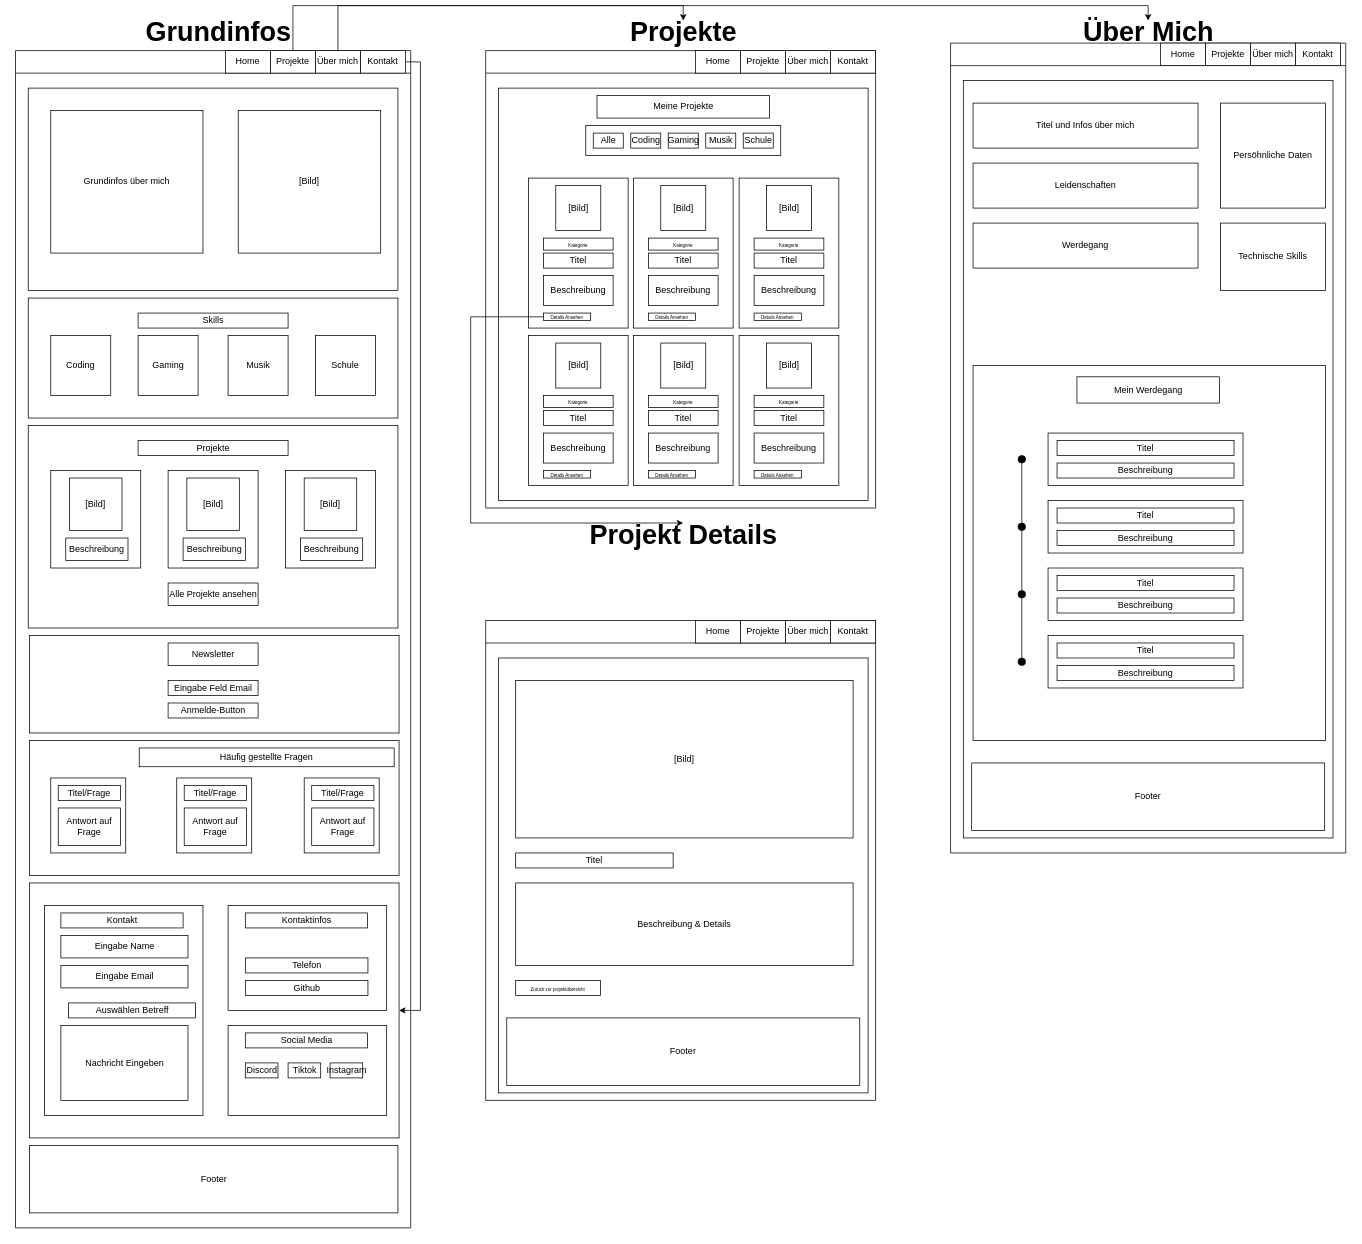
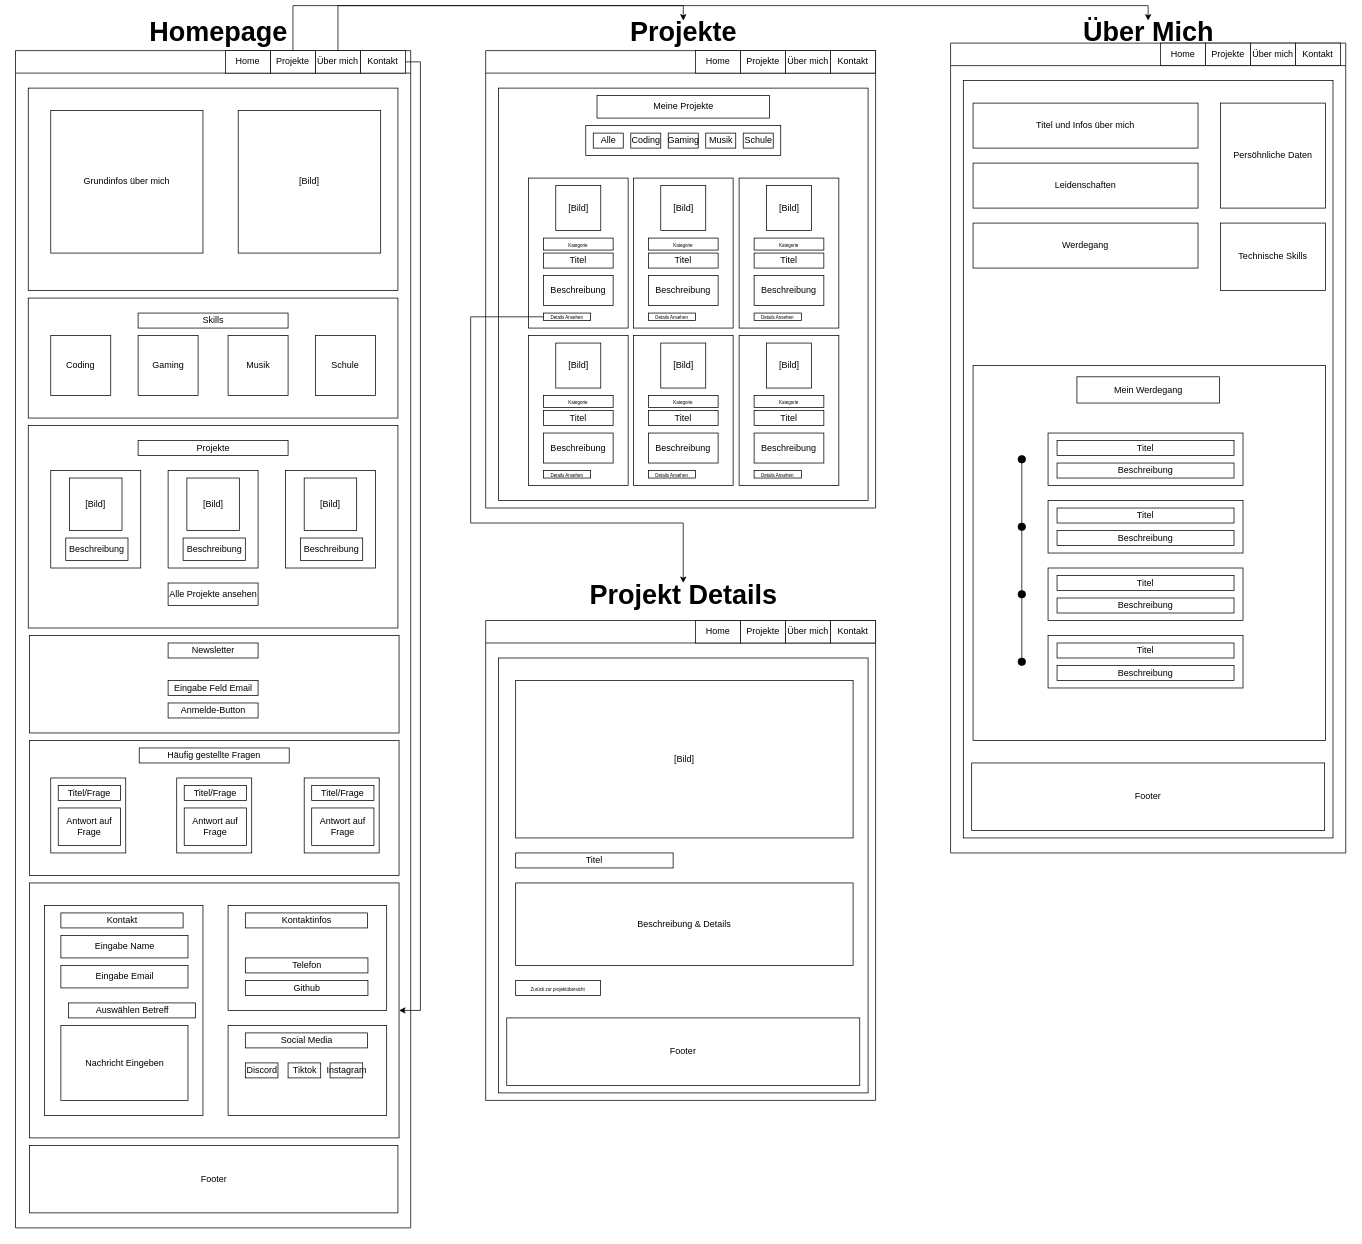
node "Grundinfos": label "Grundinfos" -> "Homepage"
node "Projekt Details": moved (683, 534) -> (683, 594)
node "Newsletter": size 90x23 -> 90x15
node "Häufig gestellte Fragen": size 255x19 -> 150x15
